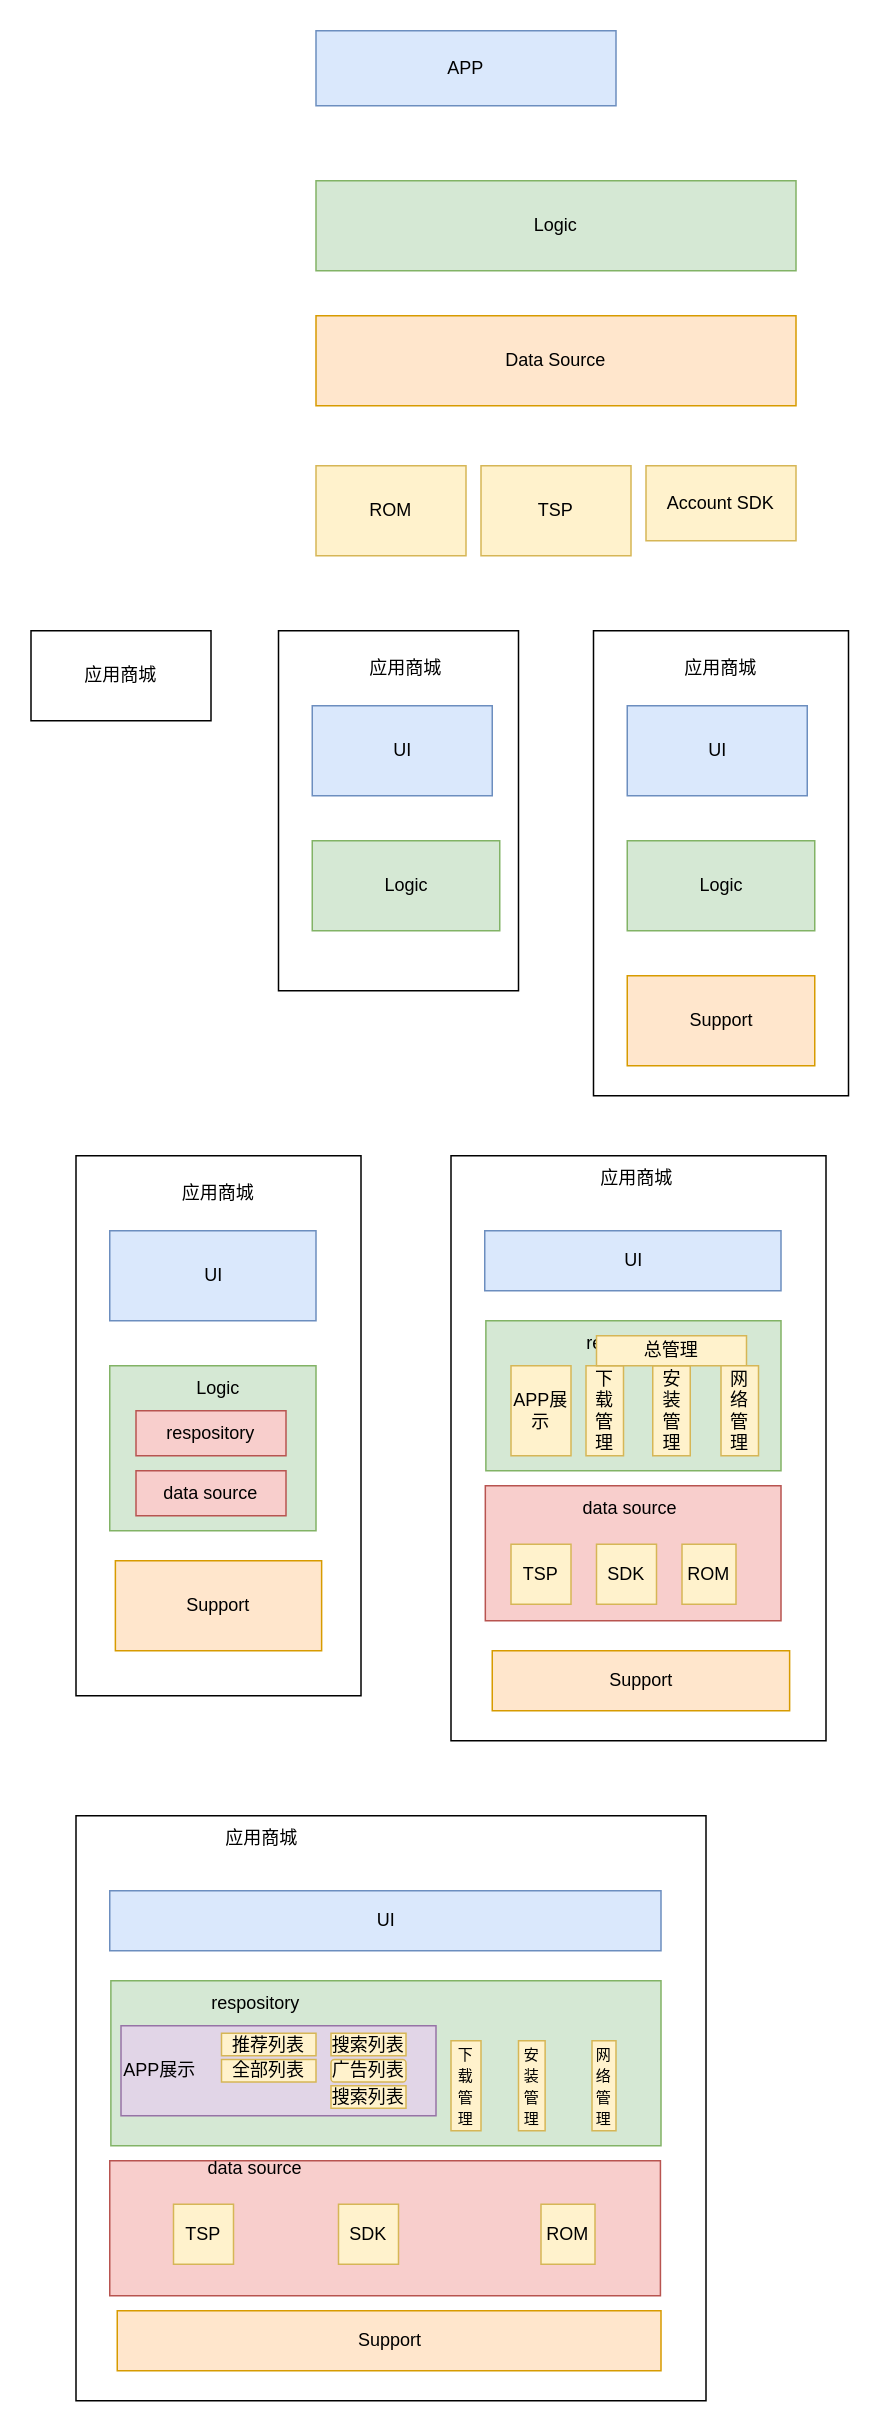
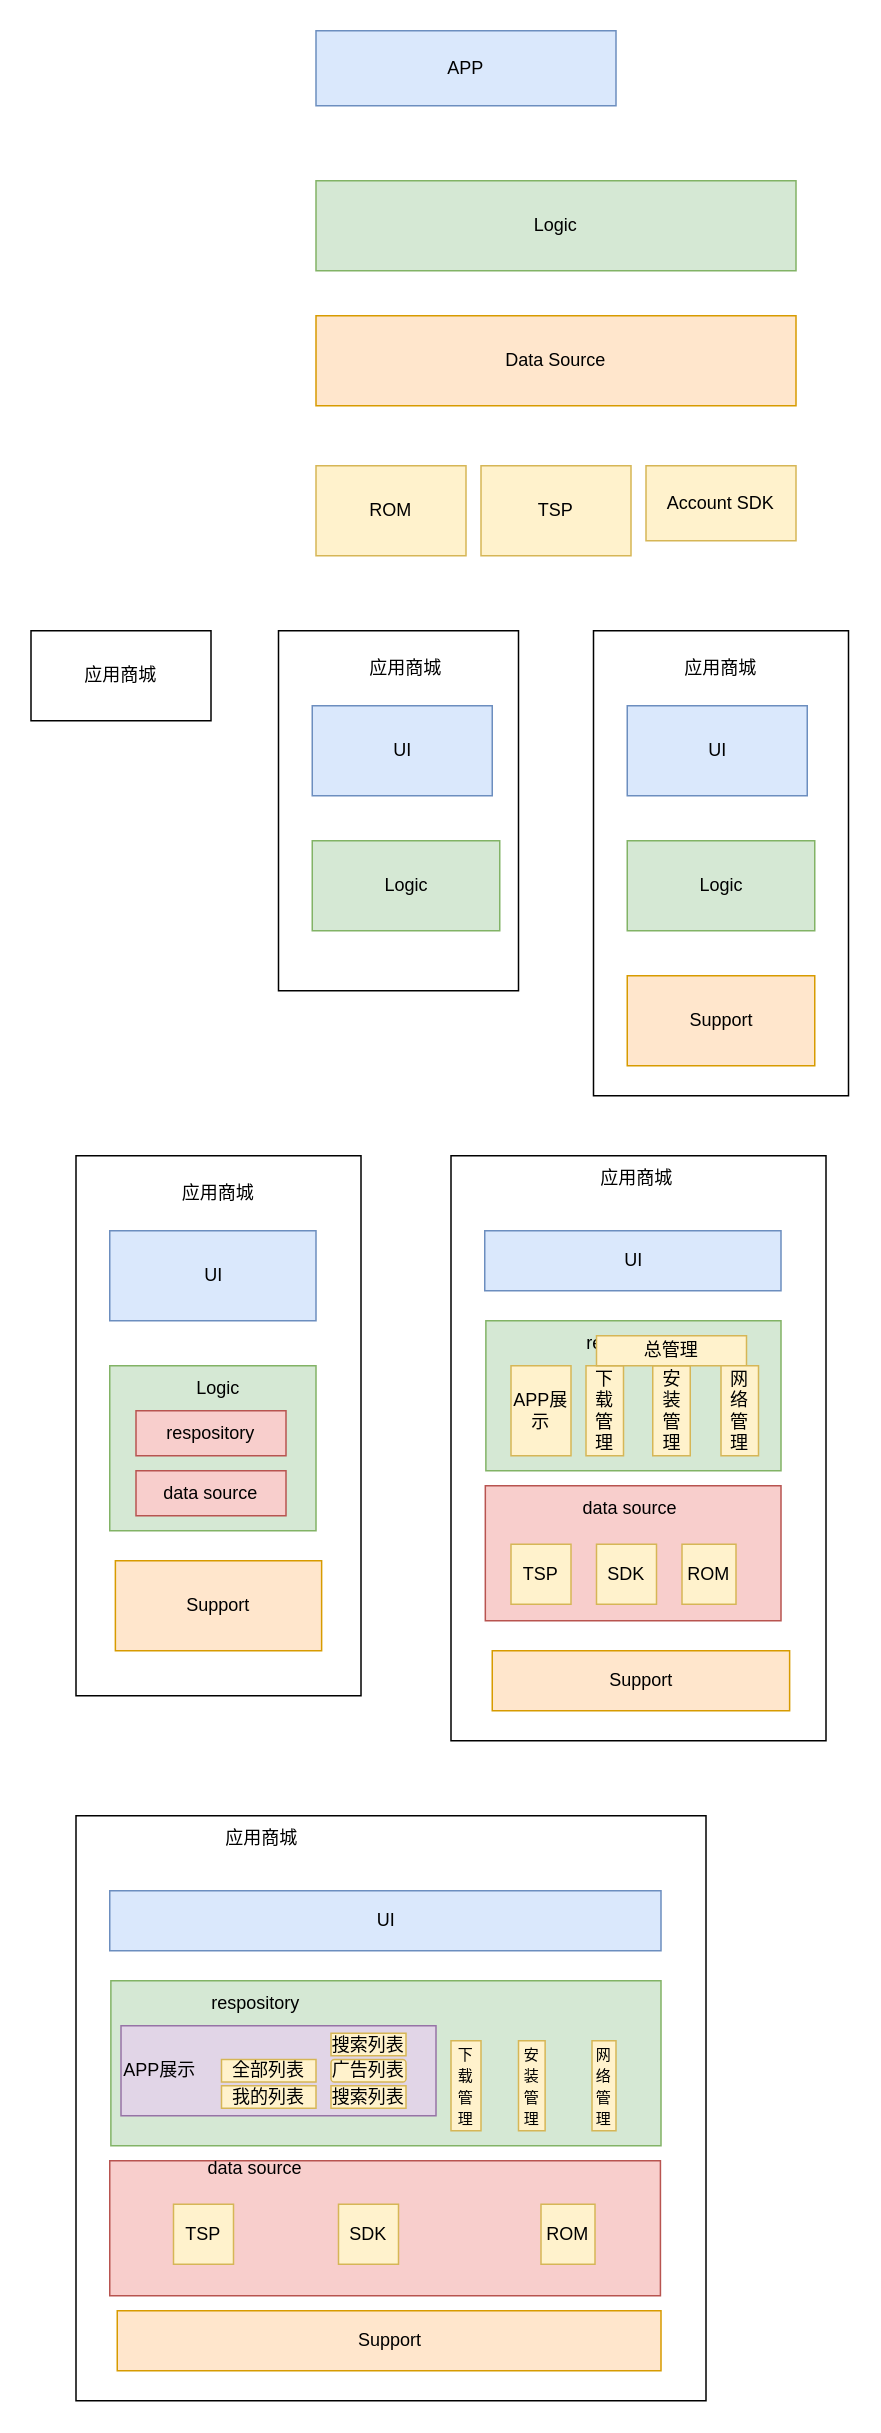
node "推荐列表": removed
node "我的列表": added
